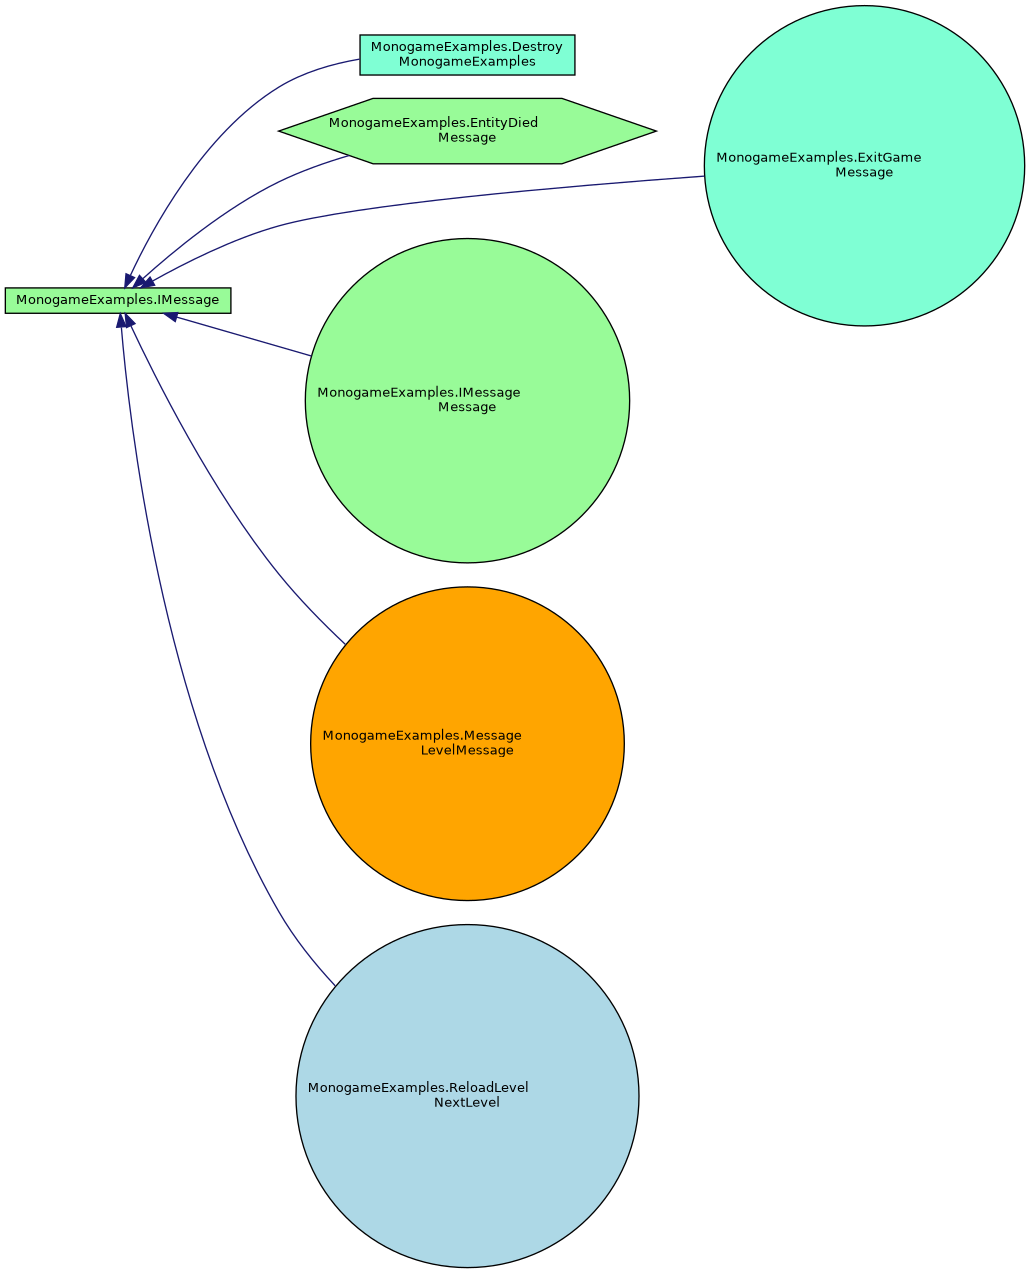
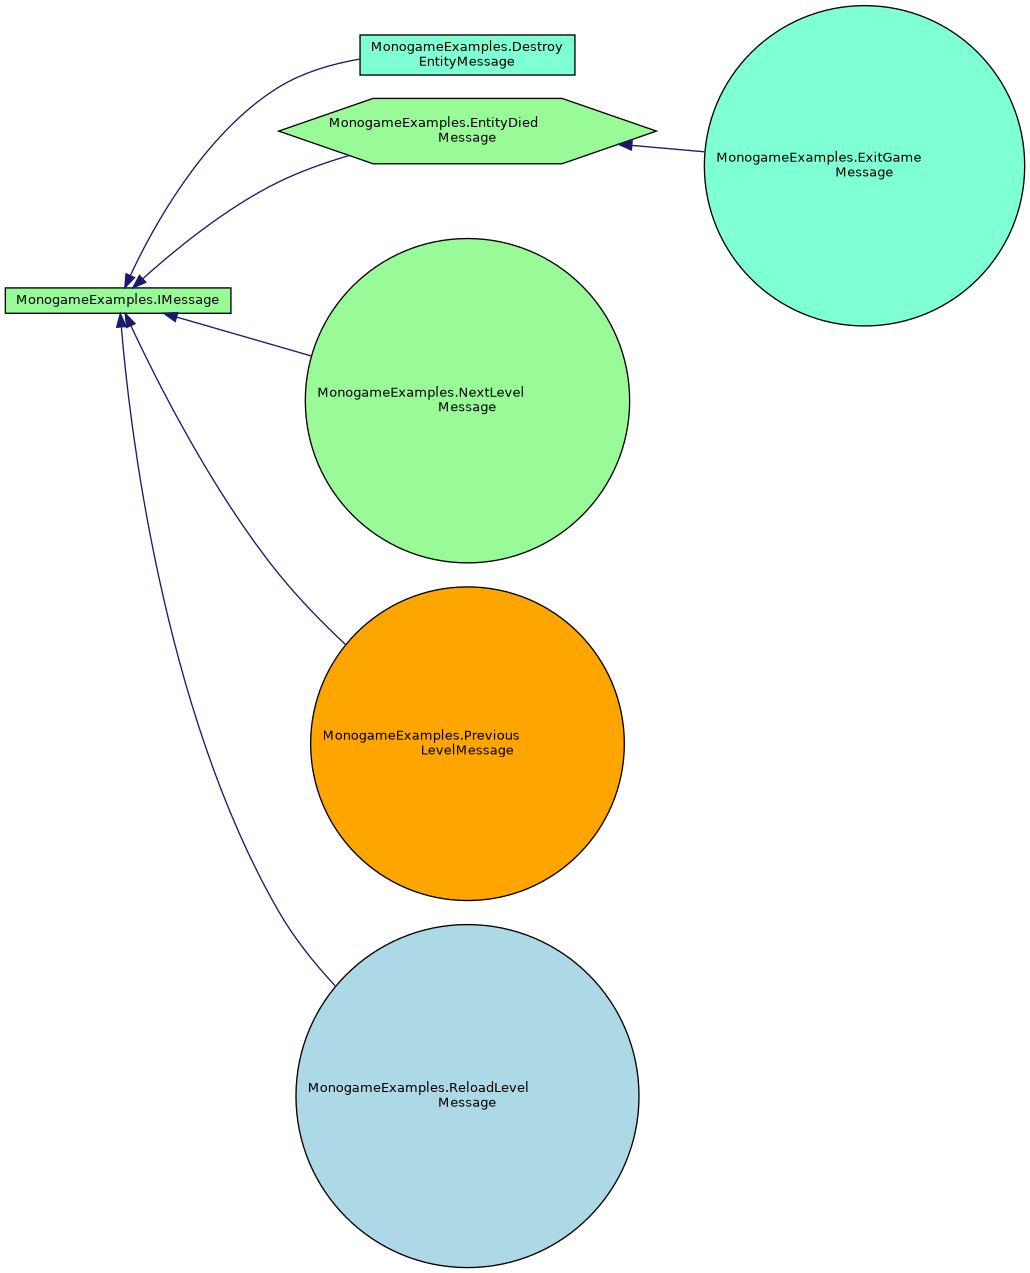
node "MonogameExamples.Destroy MonogameExamples": label "MonogameExamples.Destroy MonogameExamples" -> "MonogameExamples.Destroy EntityMessage"
edge "MonogameExamples.ExitGame Message" -> "MonogameExamples.IMessage": now "MonogameExamples.ExitGame Message" -> "MonogameExamples.EntityDied Message"
node "MonogameExamples.IMessage Message": label "MonogameExamples.IMessage Message" -> "MonogameExamples.NextLevel Message"
node "MonogameExamples.Message LevelMessage": label "MonogameExamples.Message LevelMessage" -> "MonogameExamples.Previous LevelMessage"
node "MonogameExamples.ReloadLevel NextLevel": label "MonogameExamples.ReloadLevel NextLevel" -> "MonogameExamples.ReloadLevel Message"
